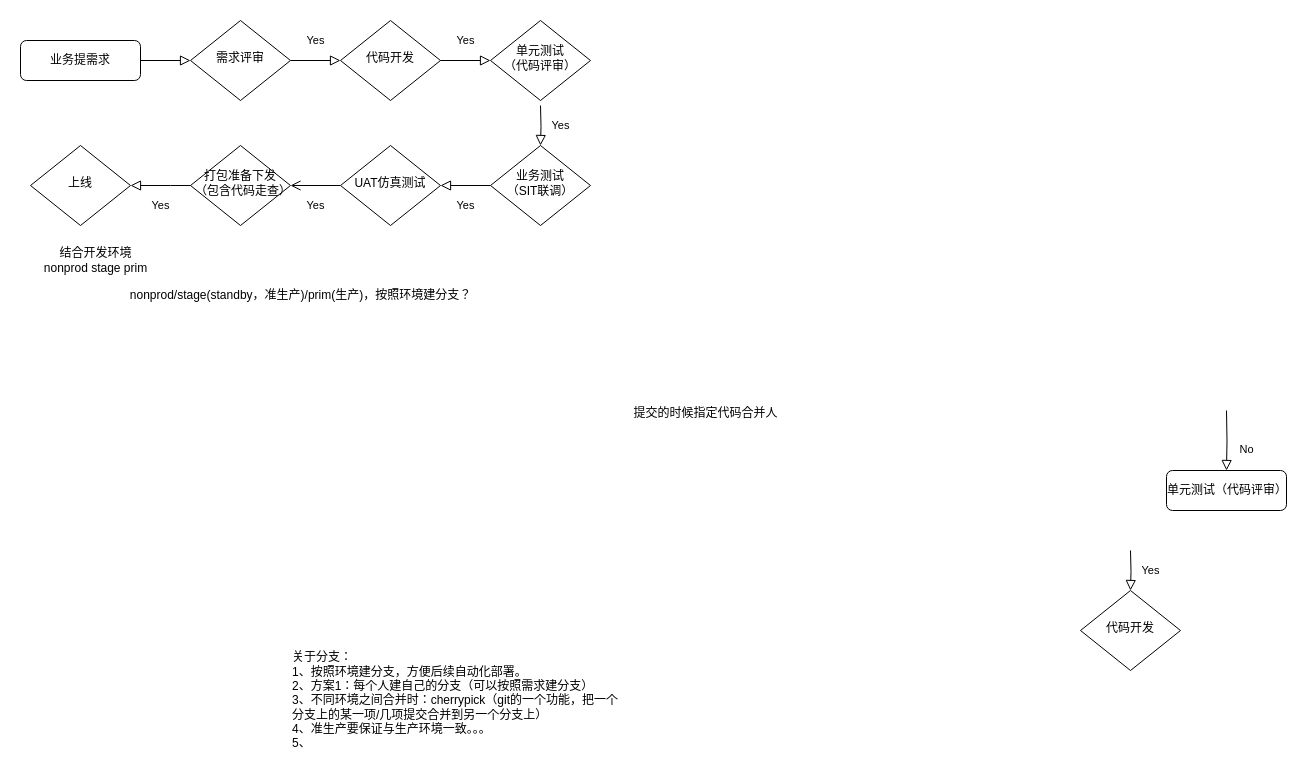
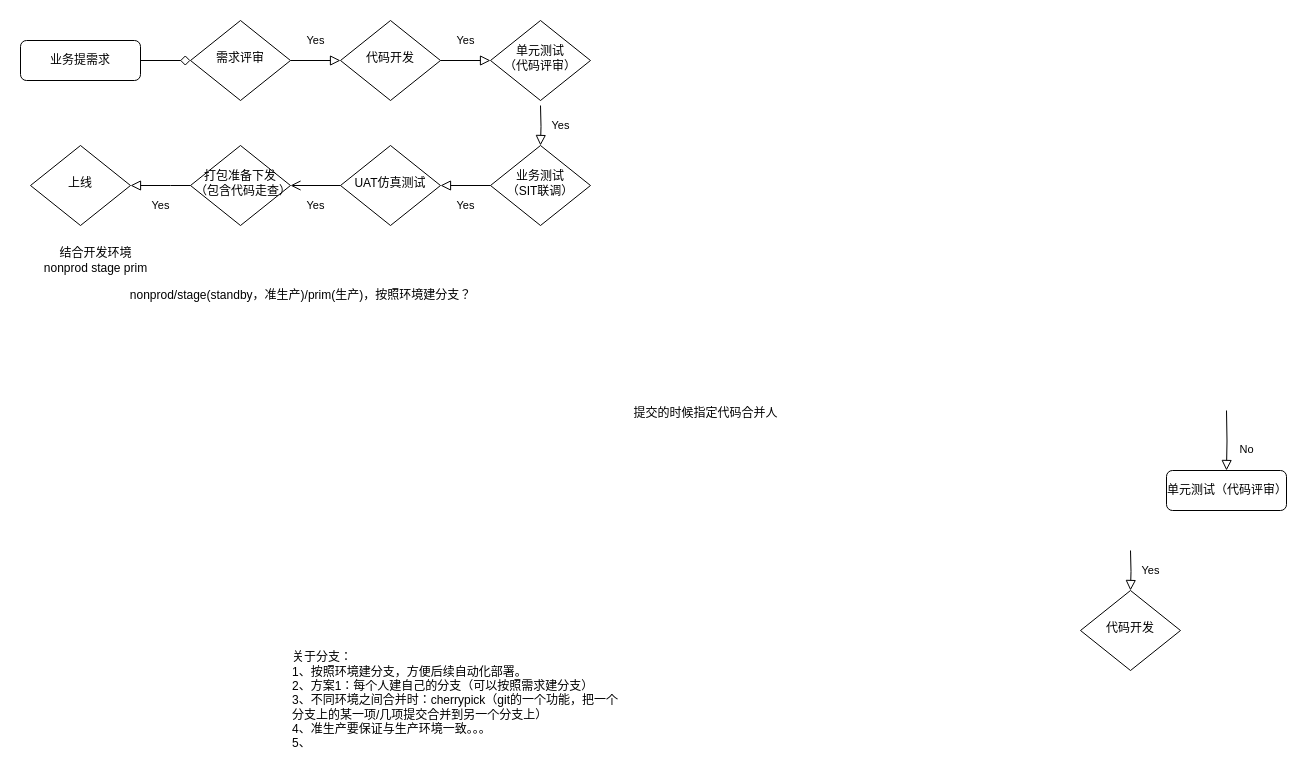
edge "业务提需求" -> "需求评审": arrowhead block -> diamond
